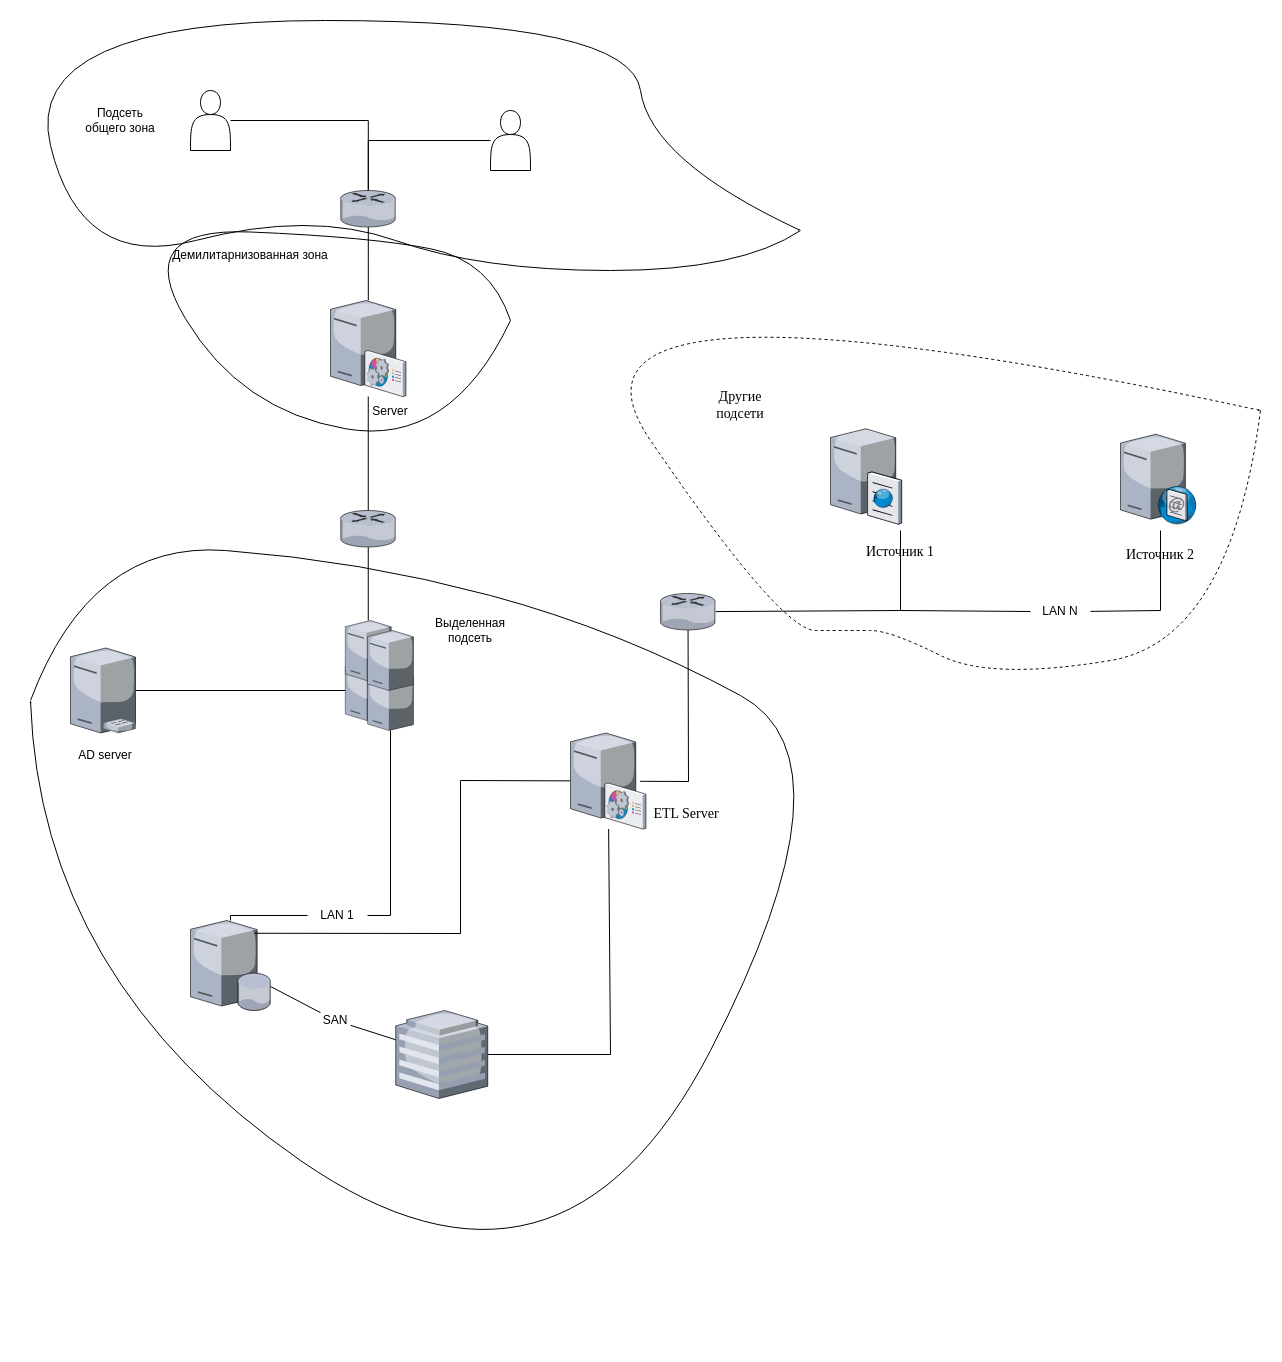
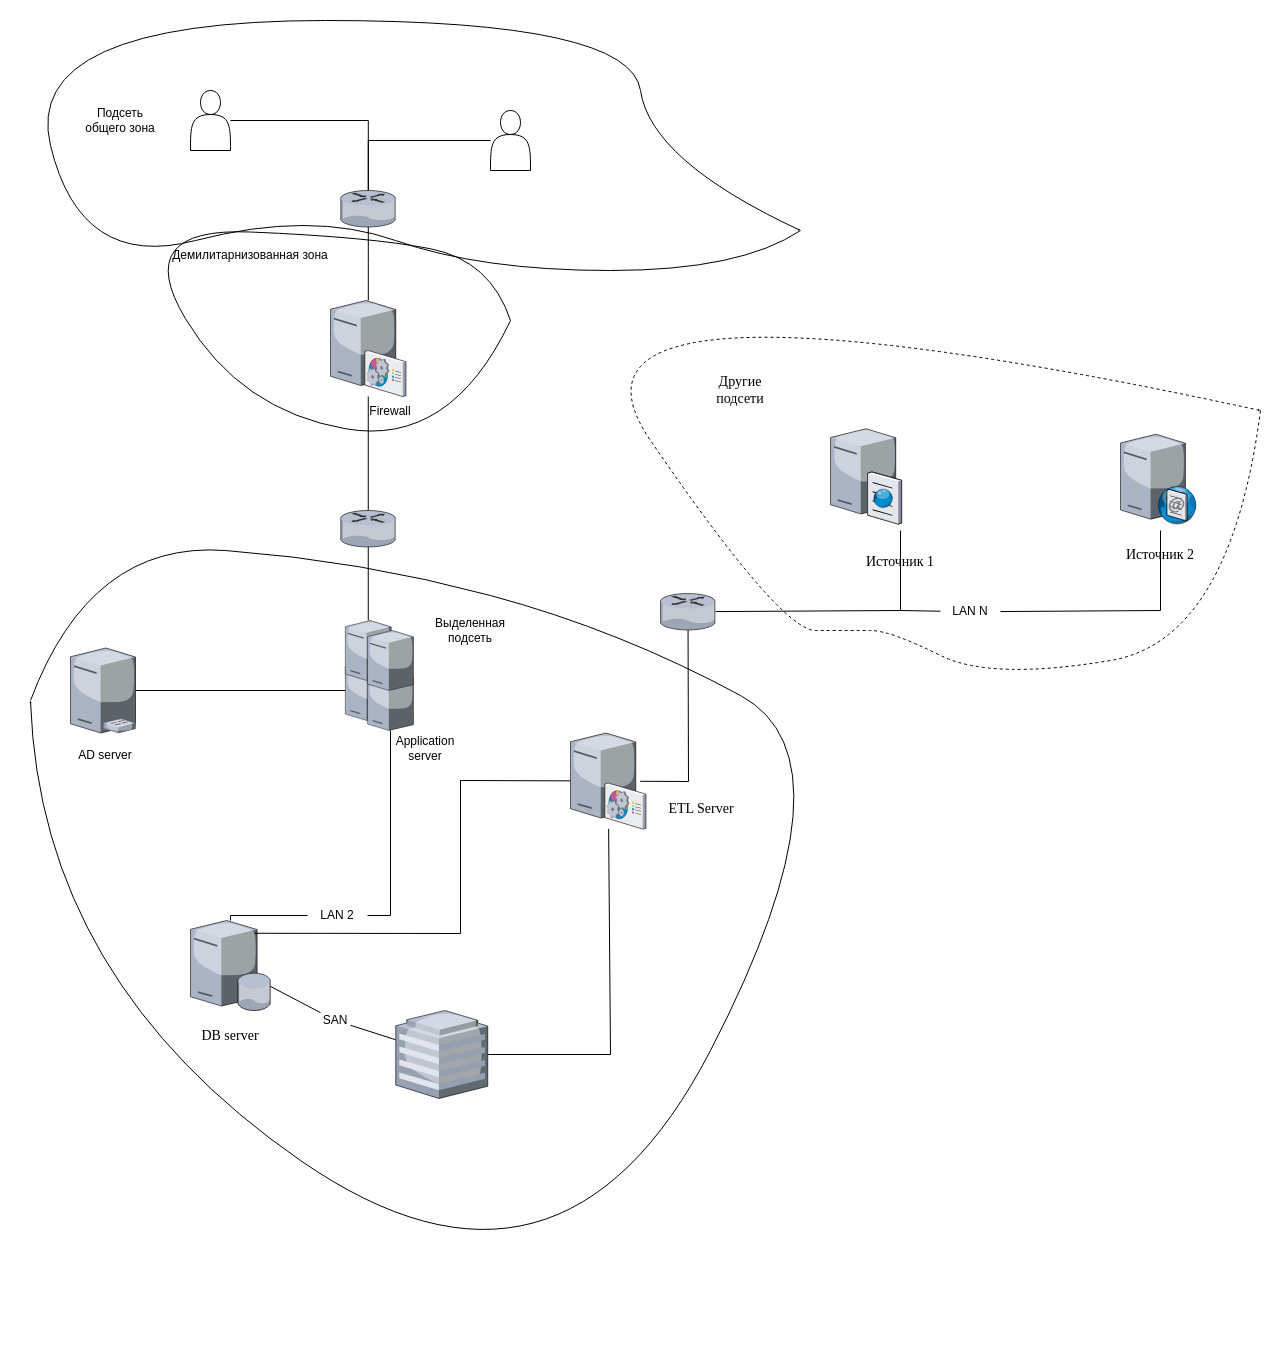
node "Другие подсети": moved (741, 406) -> (741, 391)
node "Server": label "Server" -> "Firewall"
node "Источник 1": moved (901, 552) -> (901, 562)
node "LAN N": moved (1061, 612) -> (971, 612)
node "Application server": added
node "ETL Server": moved (686, 814) -> (701, 809)
node "LAN 1": label "LAN 1" -> "LAN 2"
node "DB server": added
